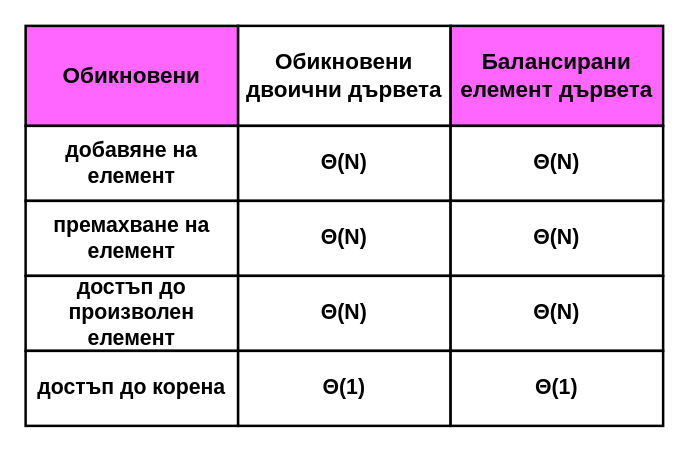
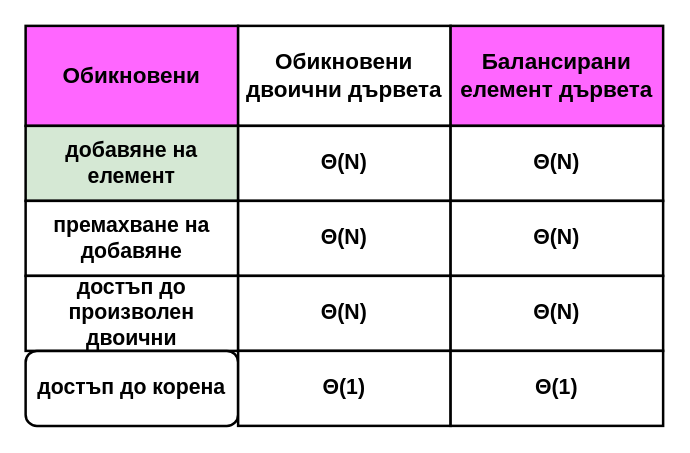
node "добавяне на елемент": fillcolor #ffffff -> #d5e8d4
node "премахване на елемент": label "премахване на елемент" -> "премахване на добавяне"
node "достъп до произволен елемент": label "достъп до произволен елемент" -> "достъп до произволен двоични"
node "достъп до корена": shape rectangle -> rounded rectangle
